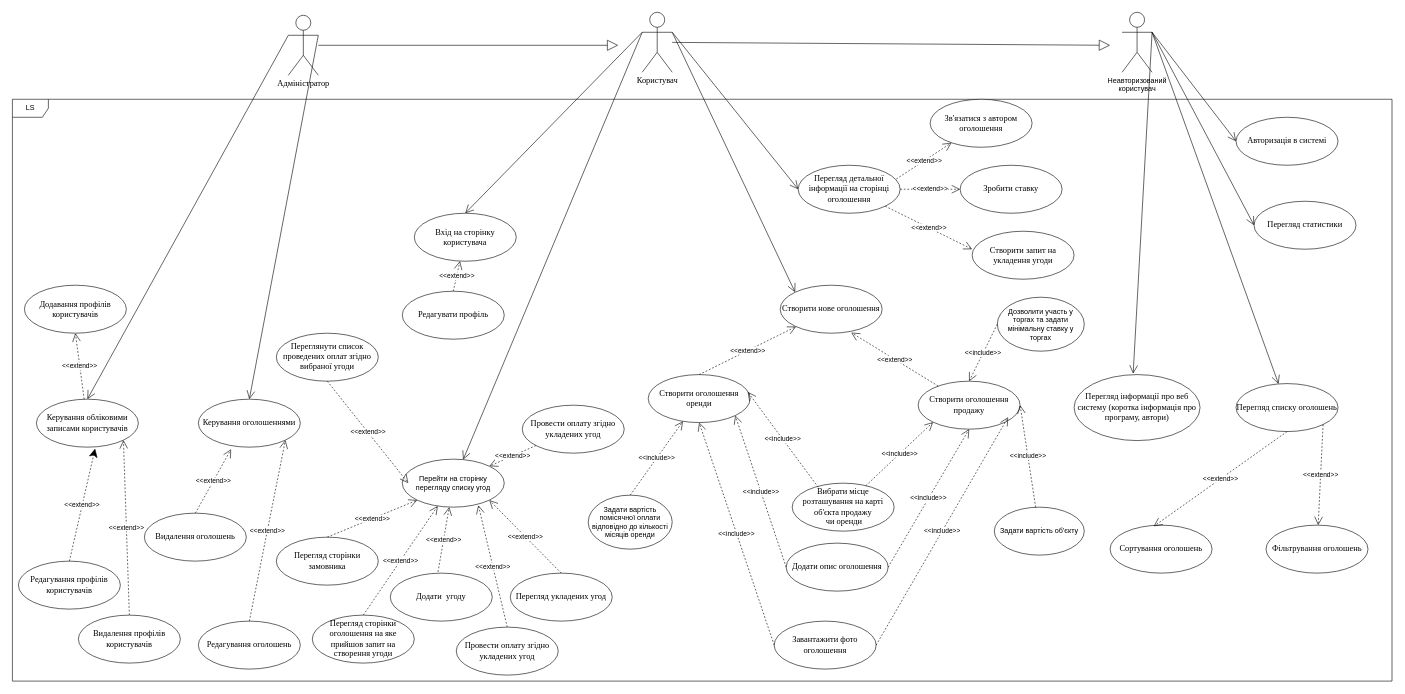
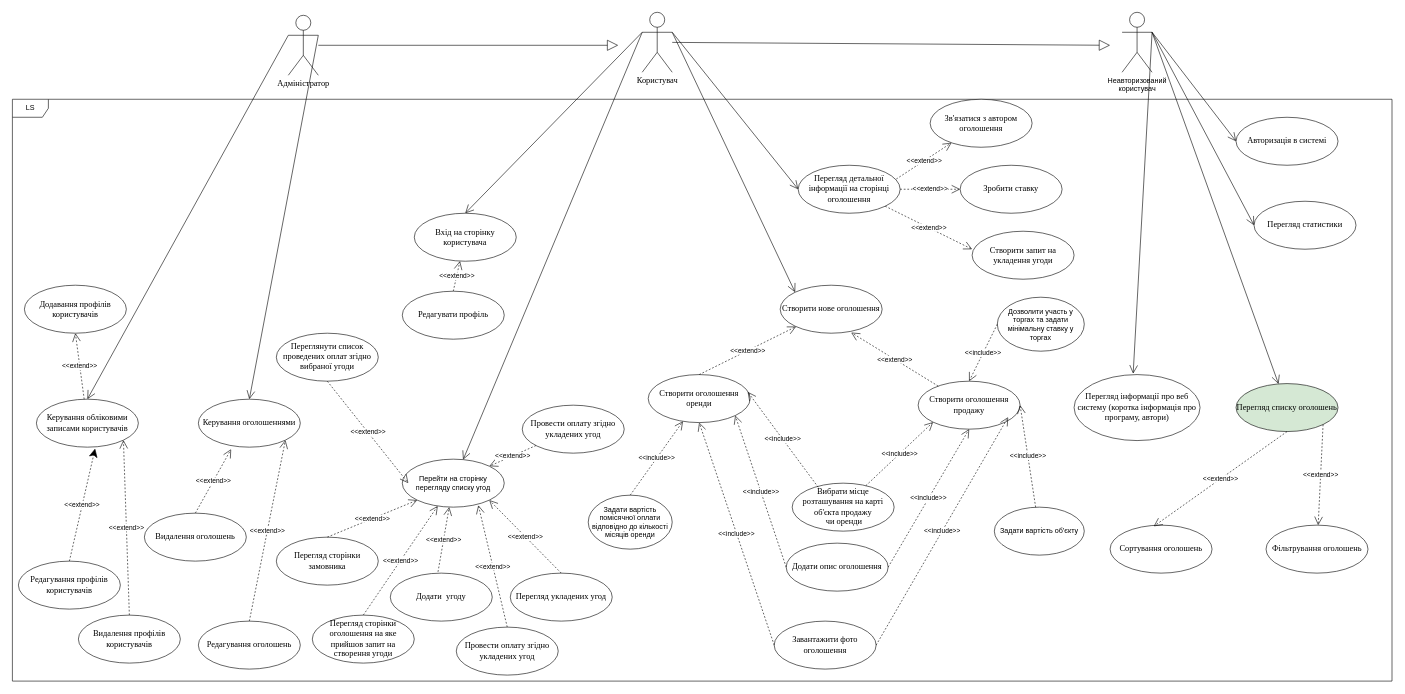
node "Перегляд списку оголошень": fillcolor #ffffff -> #d5e8d4
